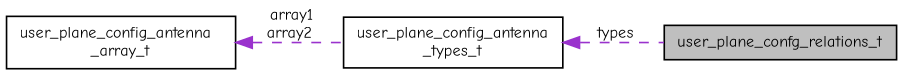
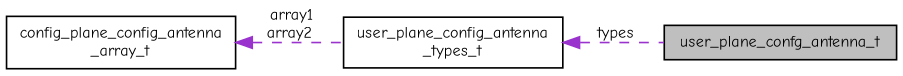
node "user_plane_config_antenna _array_t": label "user_plane_config_antenna _array_t" -> "config_plane_config_antenna _array_t"
node "user_plane_confg_relations_t": label "user_plane_confg_relations_t" -> "user_plane_confg_antenna_t"
